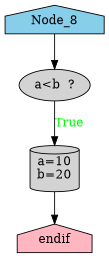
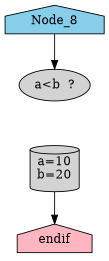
edge "a<b  ?" -> "a=10 b=20": removed, label "True"
